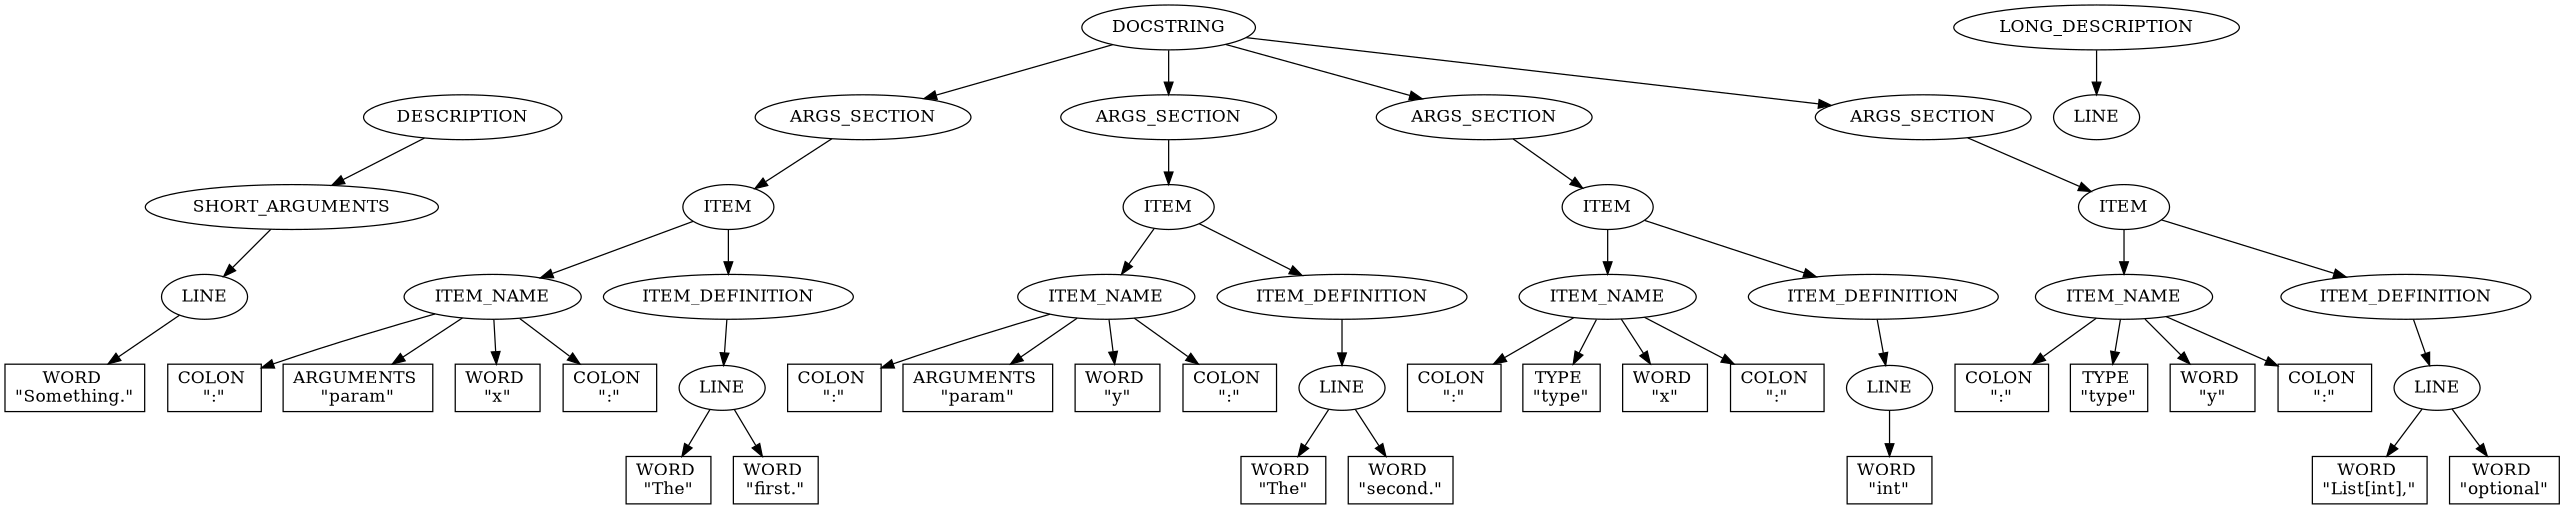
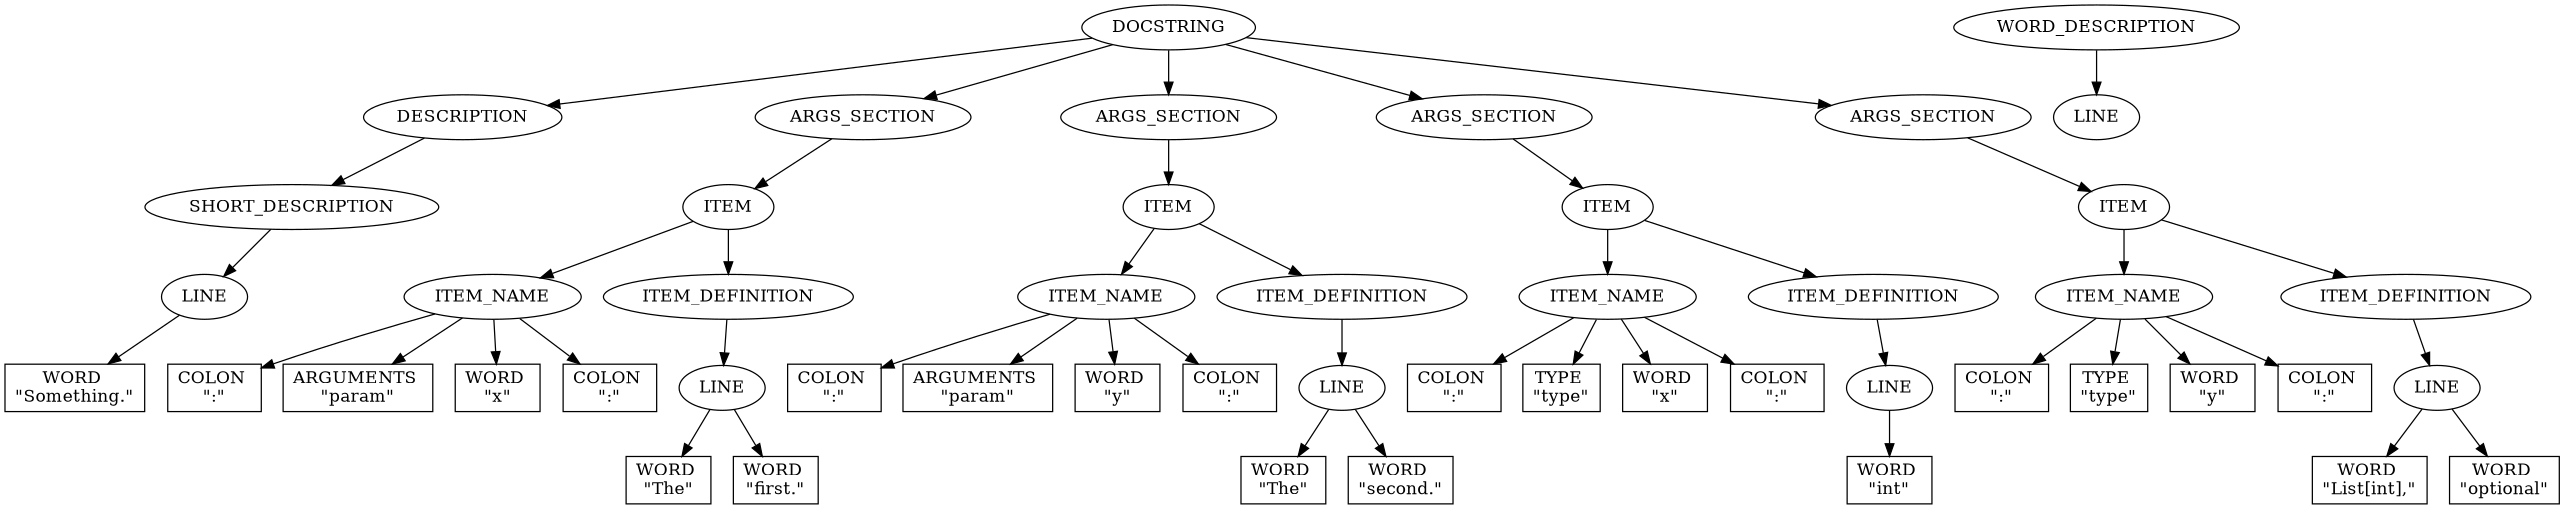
node "LONG_DESCRIPTION": label "LONG_DESCRIPTION" -> "WORD_DESCRIPTION"
edge "DOCSTRING" -> "DESCRIPTION": added
node "SHORT_ARGUMENTS": label "SHORT_ARGUMENTS" -> "SHORT_DESCRIPTION"
